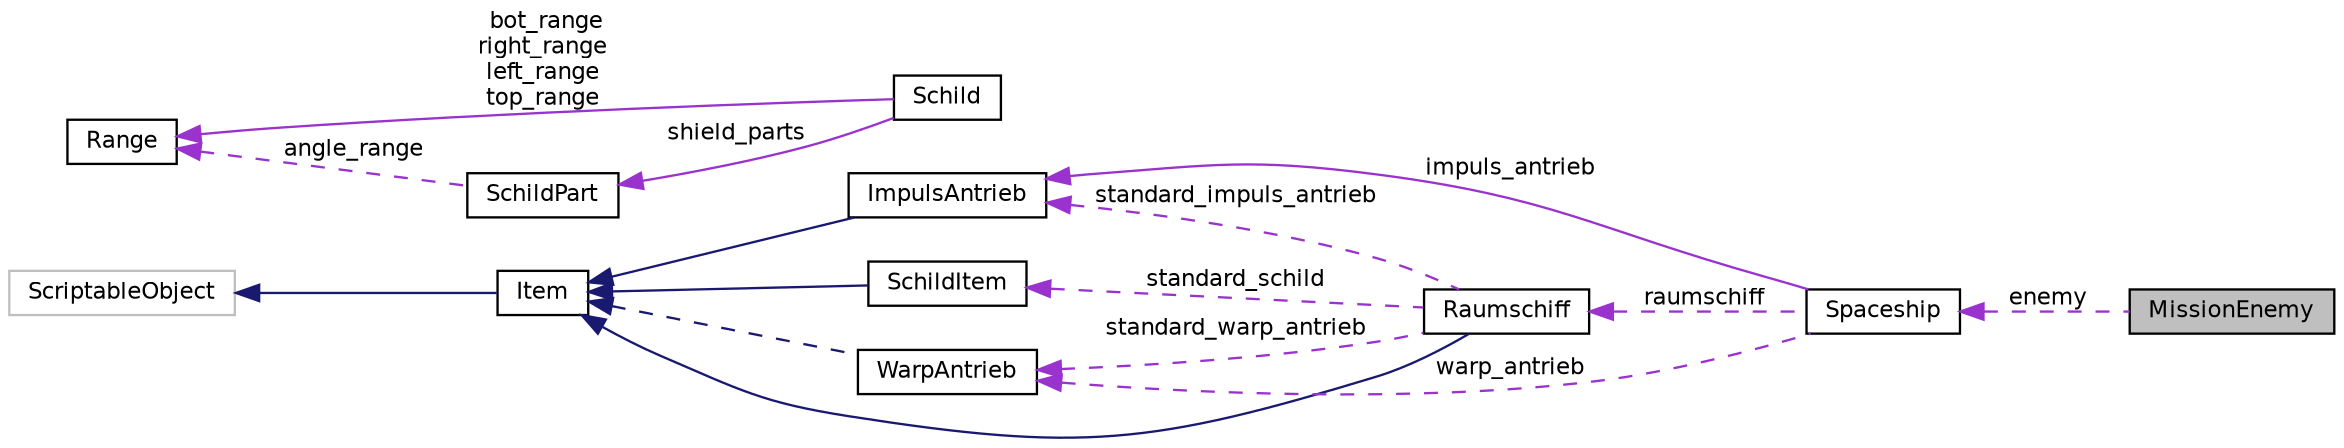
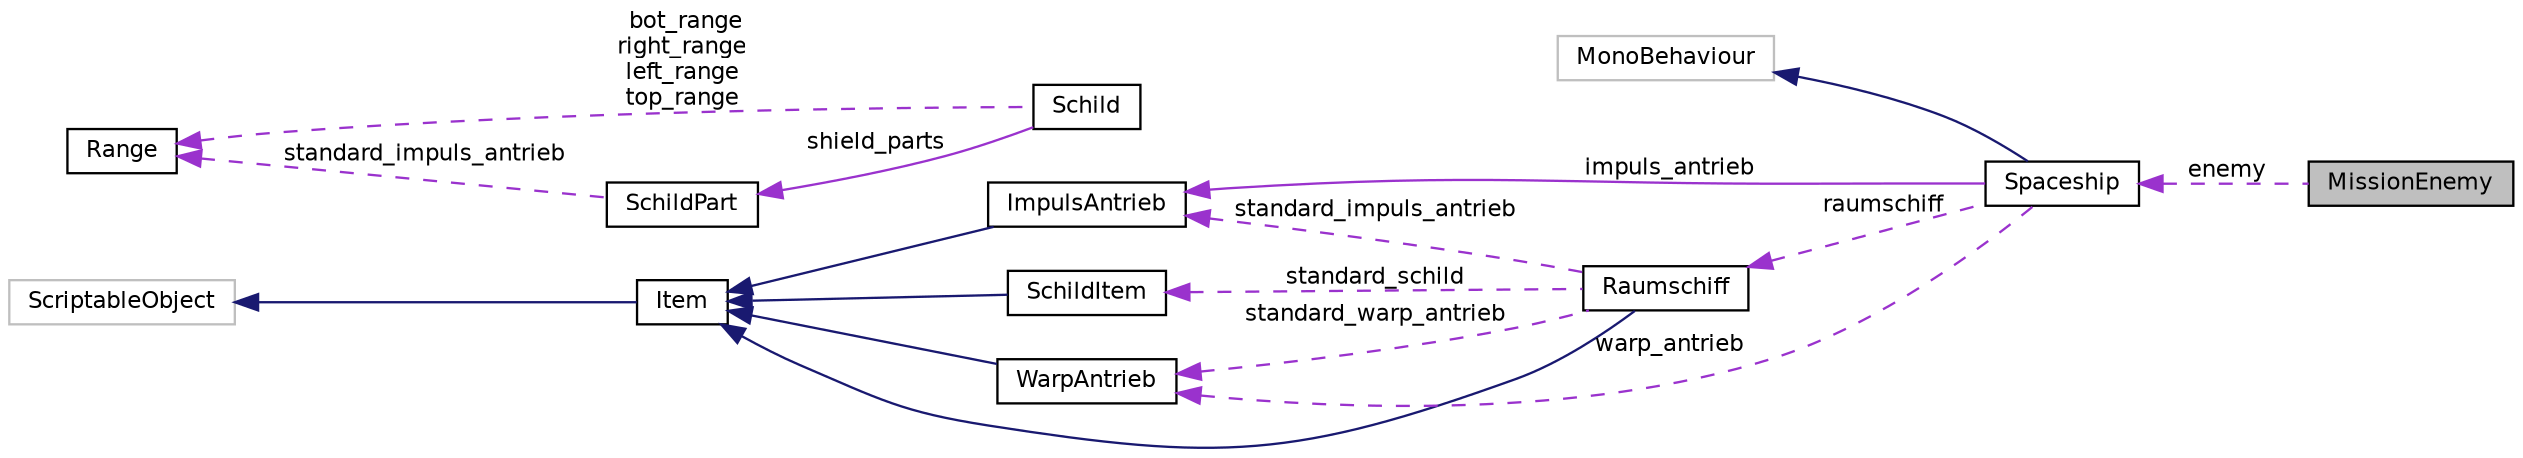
node "MonoBehaviour": added
edge "Schild" -> "Range": style solid -> dashed
edge "SchildPart" -> "Range": label " angle_range" -> " standard_impuls_antrieb"
edge "WarpAntrieb" -> "Item": style dashed -> solid
